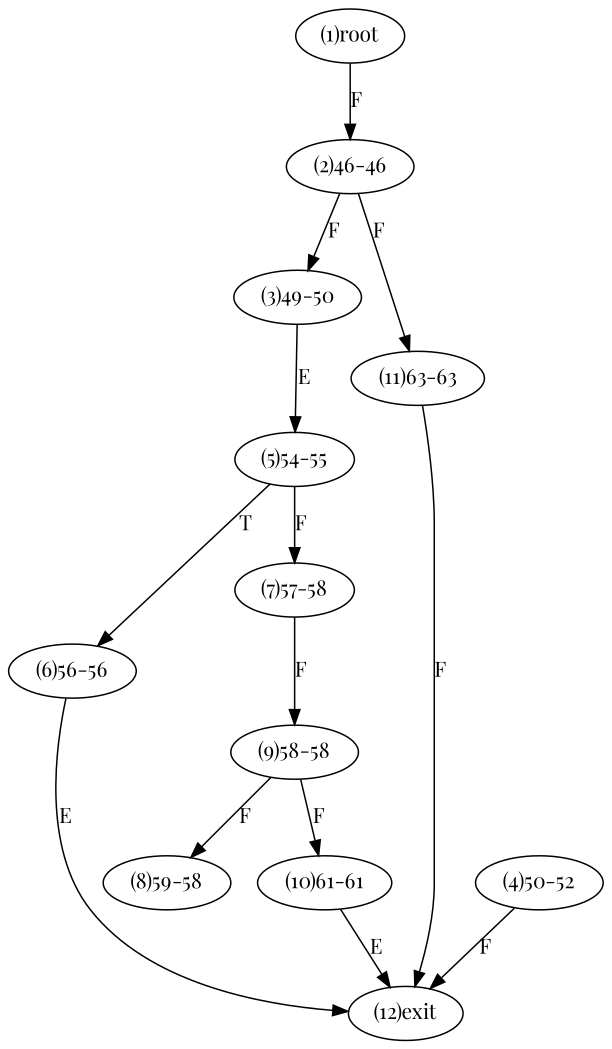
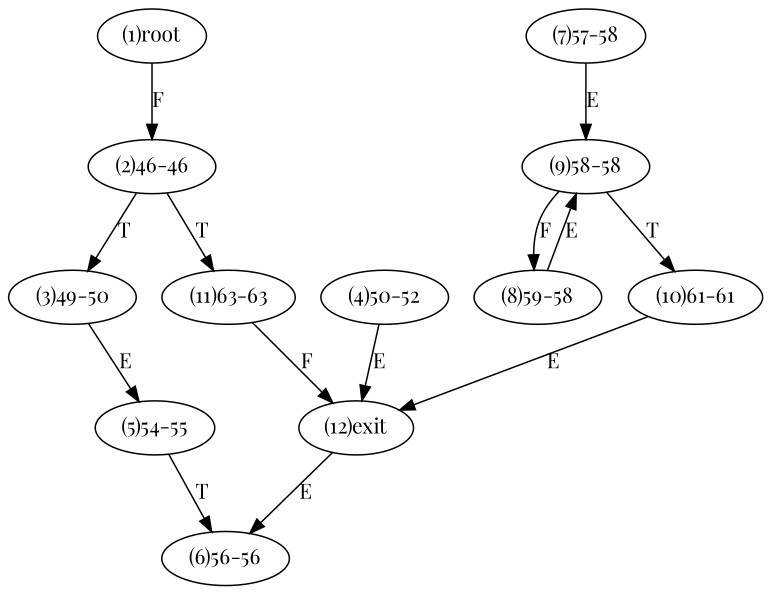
edge "(2)46-46" -> "(3)49-50": label "F" -> "T"
edge "(2)46-46" -> "(11)63-63": label "F" -> "T"
edge "(8)59-58" -> "(9)58-58": added, label "E"
edge "(5)54-55" -> "(7)57-58": removed, label "F"
edge "(7)57-58" -> "(9)58-58": label "F" -> "E"
edge "(9)58-58" -> "(10)61-61": label "F" -> "T"
edge "(6)56-56" -> "(12)exit": reversed
edge "(4)50-52" -> "(12)exit": label "F" -> "E"
